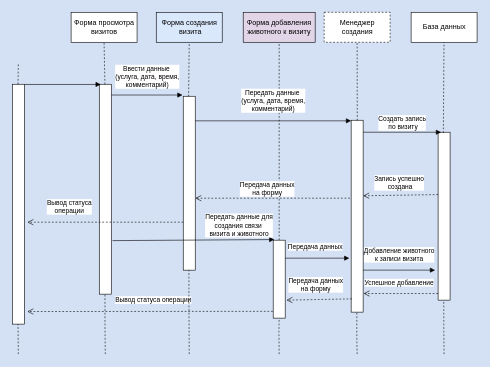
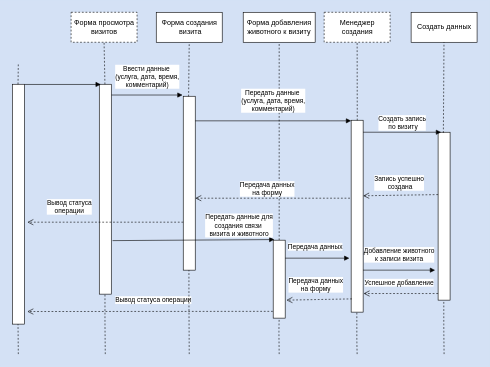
node "Форма просмотра визитов": style solid -> dashed
node "Форма создания визита": fillcolor #dae8fc -> #ffffff
node "Форма добавления животного к визиту": fillcolor #e1d5e7 -> #ffffff
node "База данных": label "База данных" -> "Создать данных"
